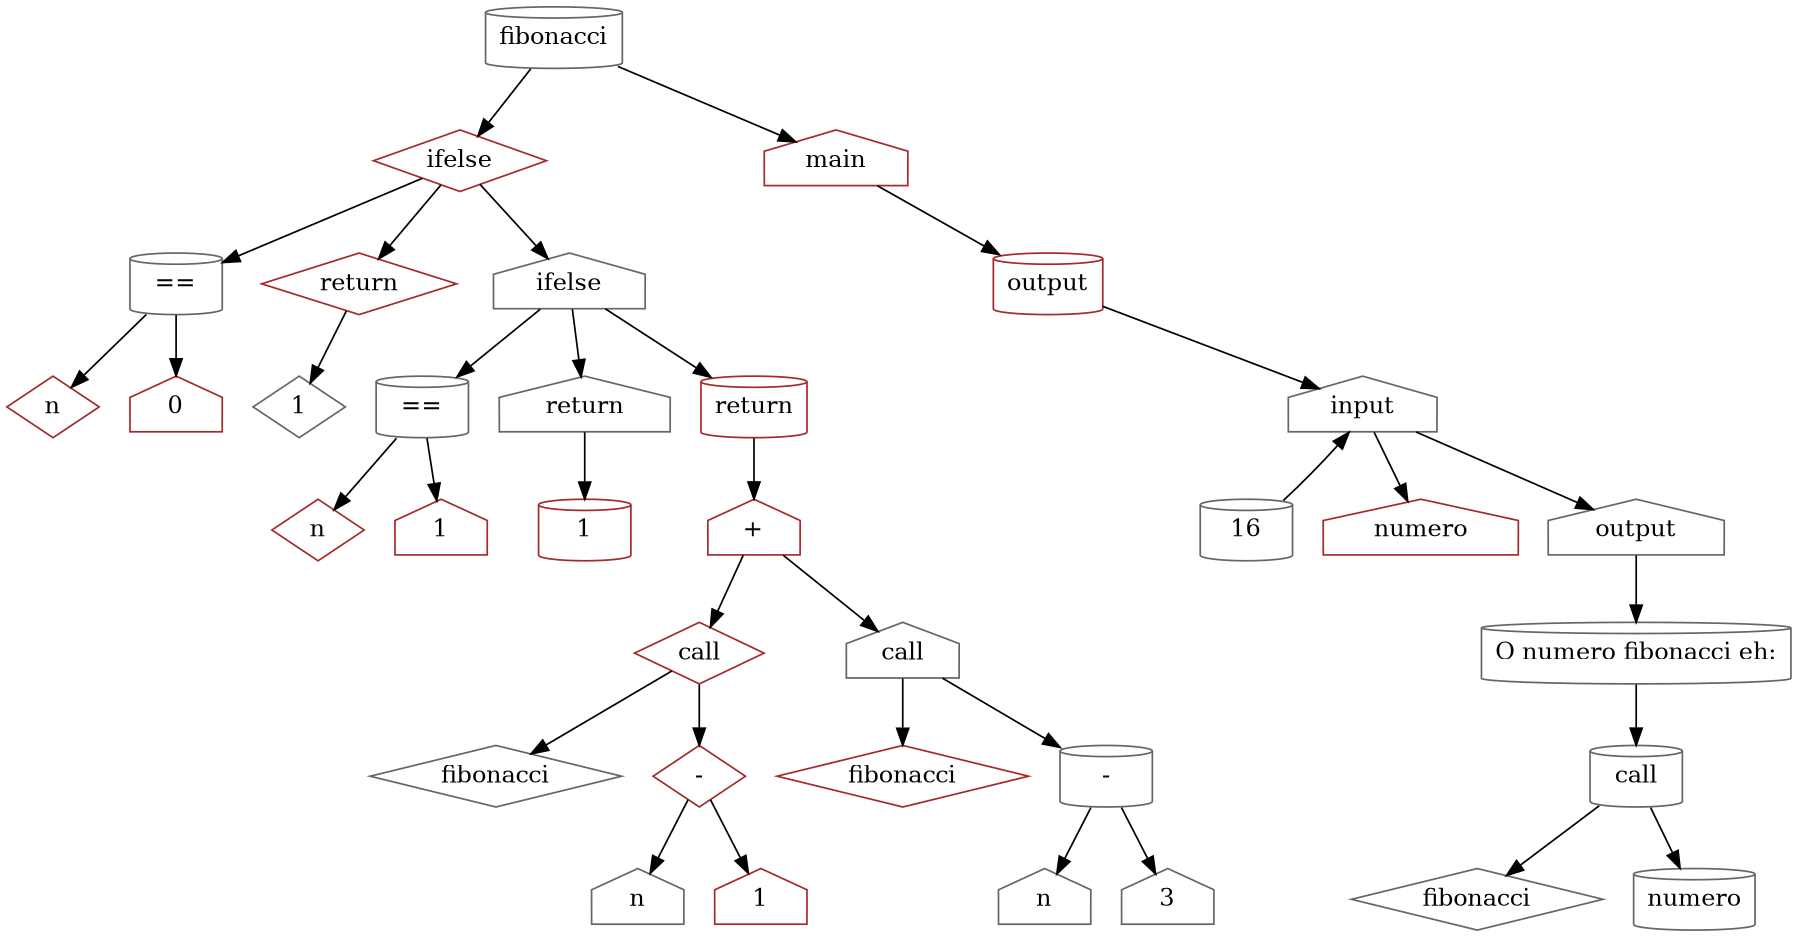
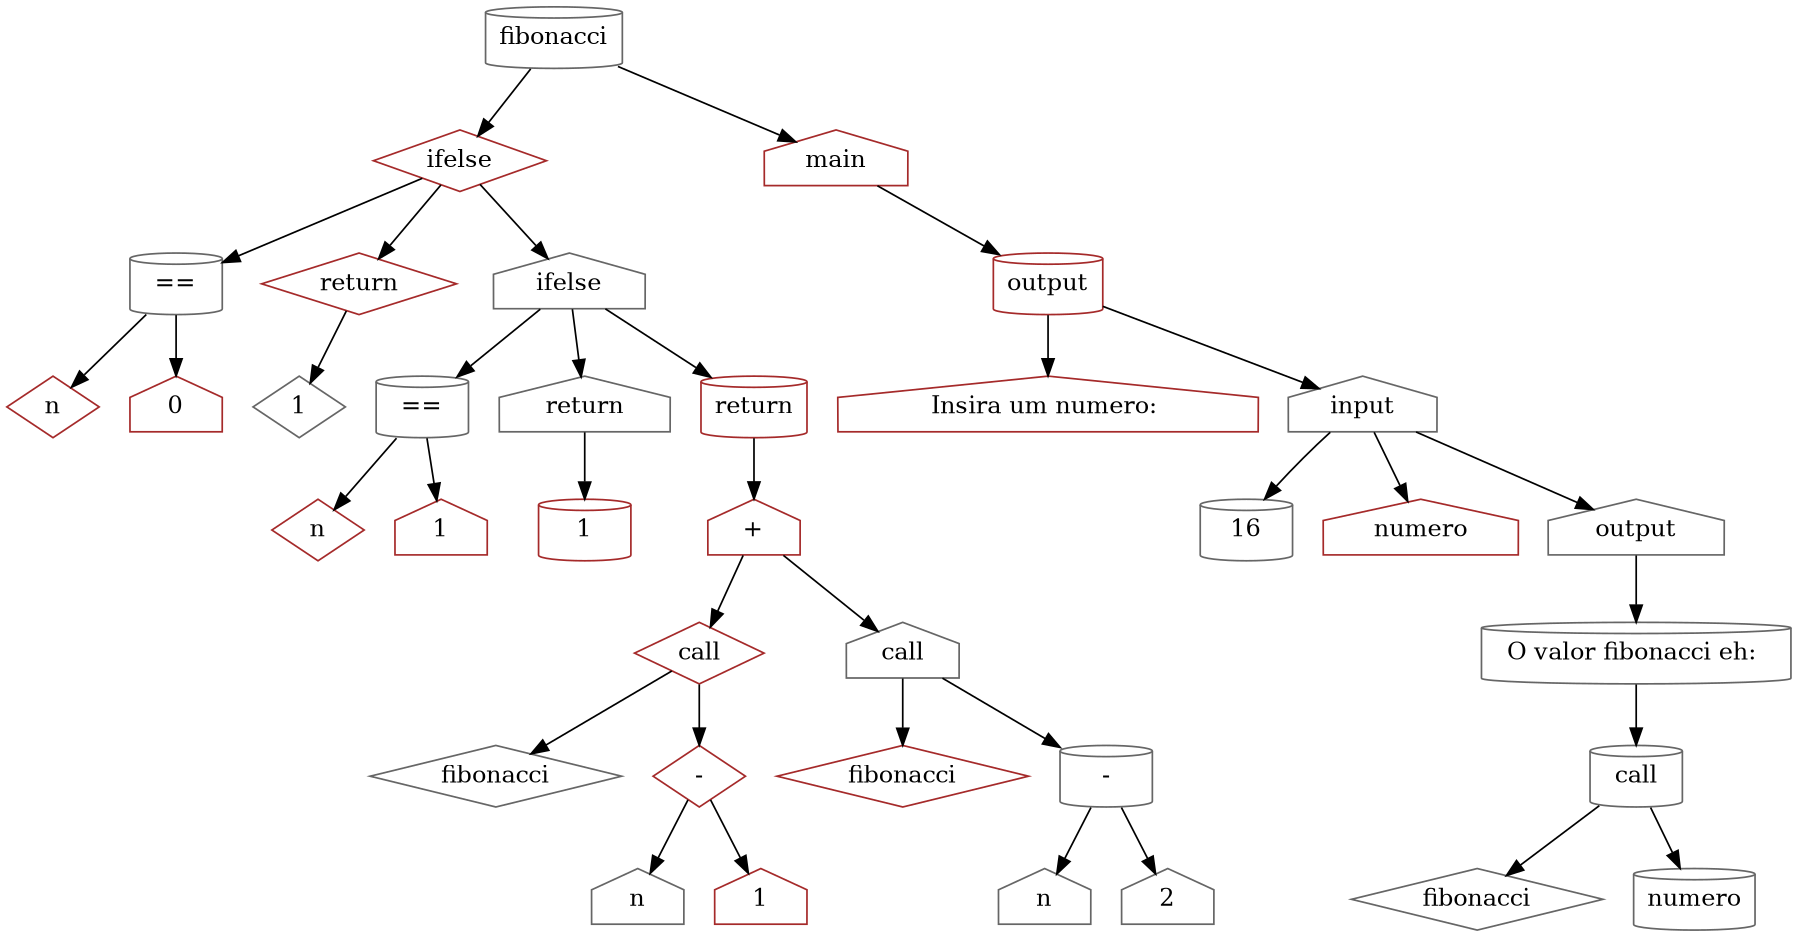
node "Insira um numero:": added
edge "16" -> "input": reversed
node "O numero fibonacci eh:": label "O numero fibonacci eh:" -> "O valor fibonacci eh:"
node "3": label "3" -> "2"
